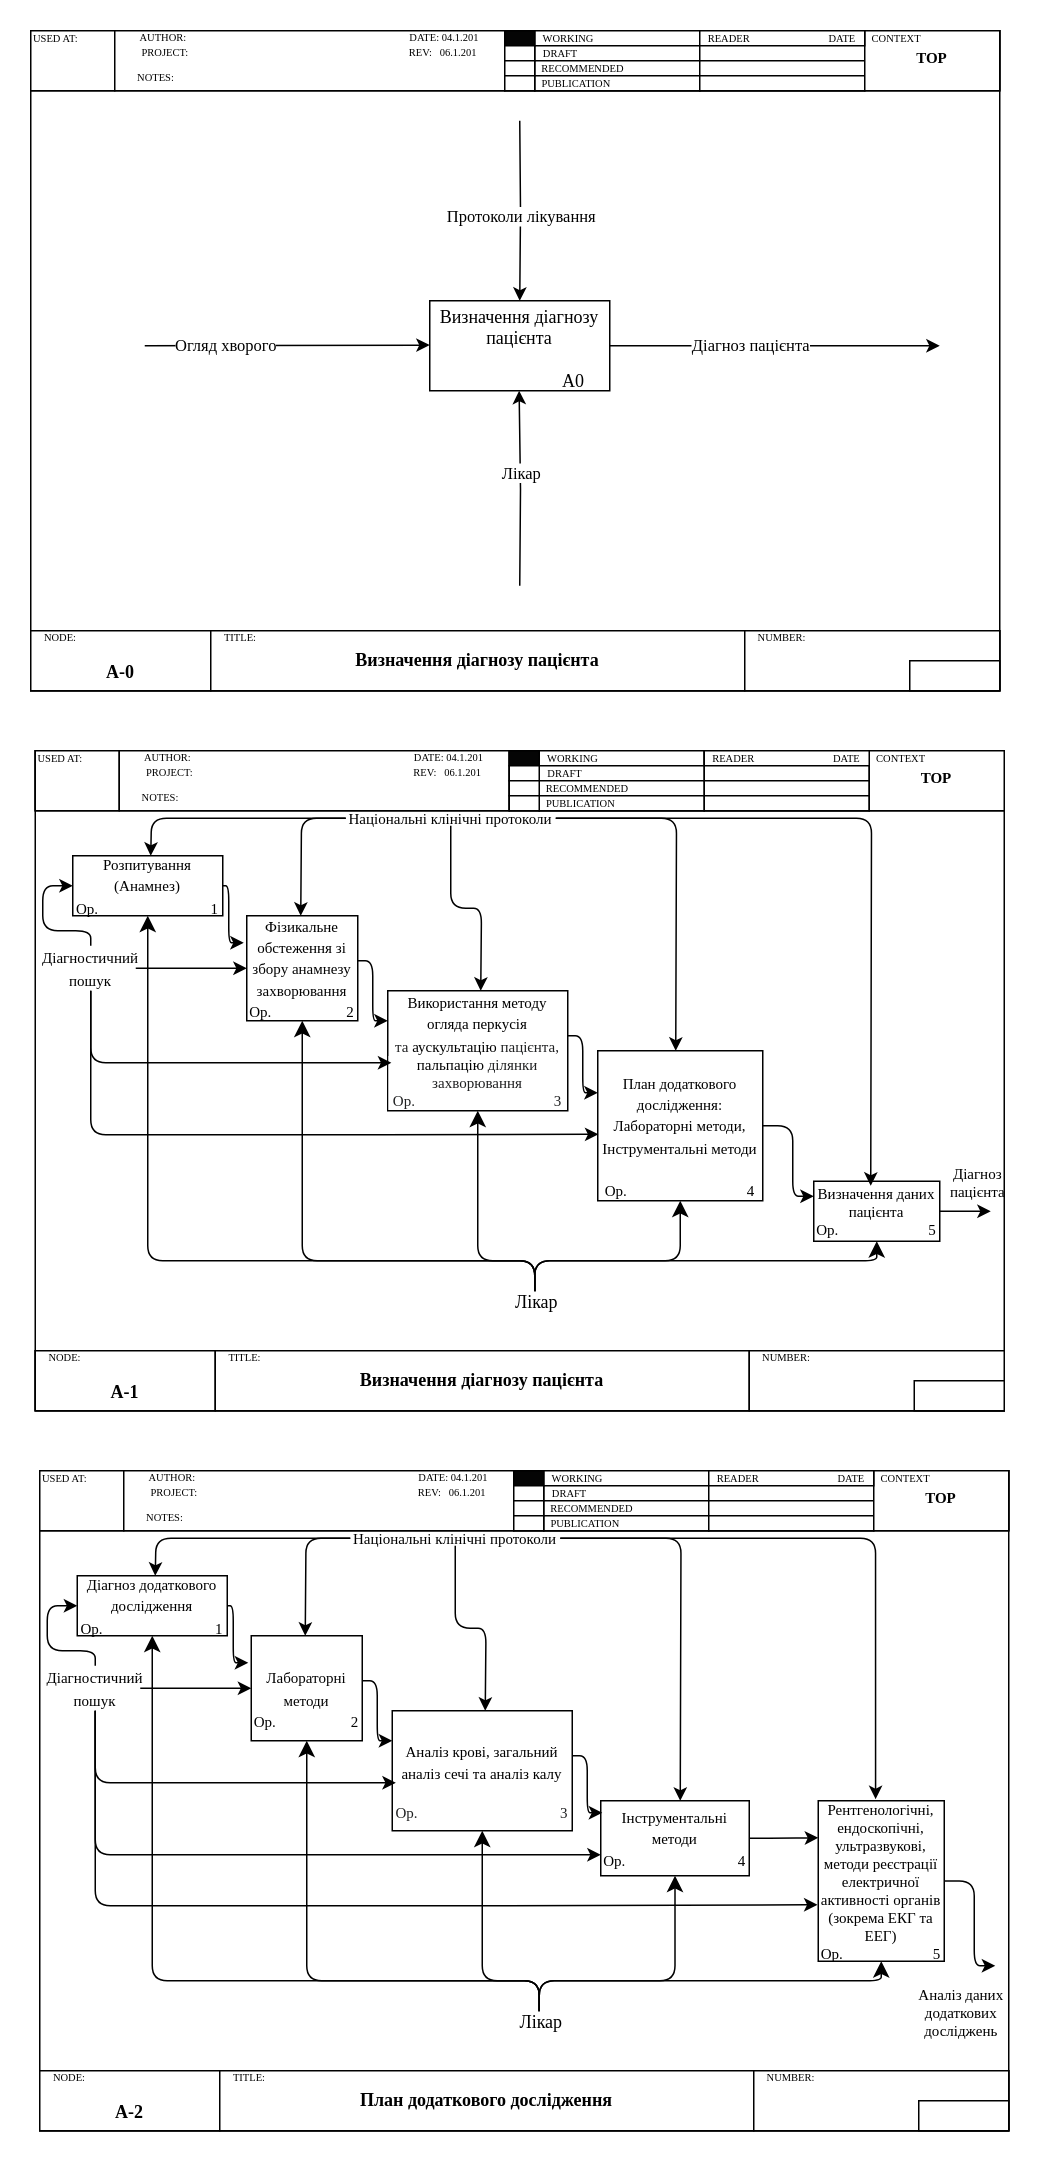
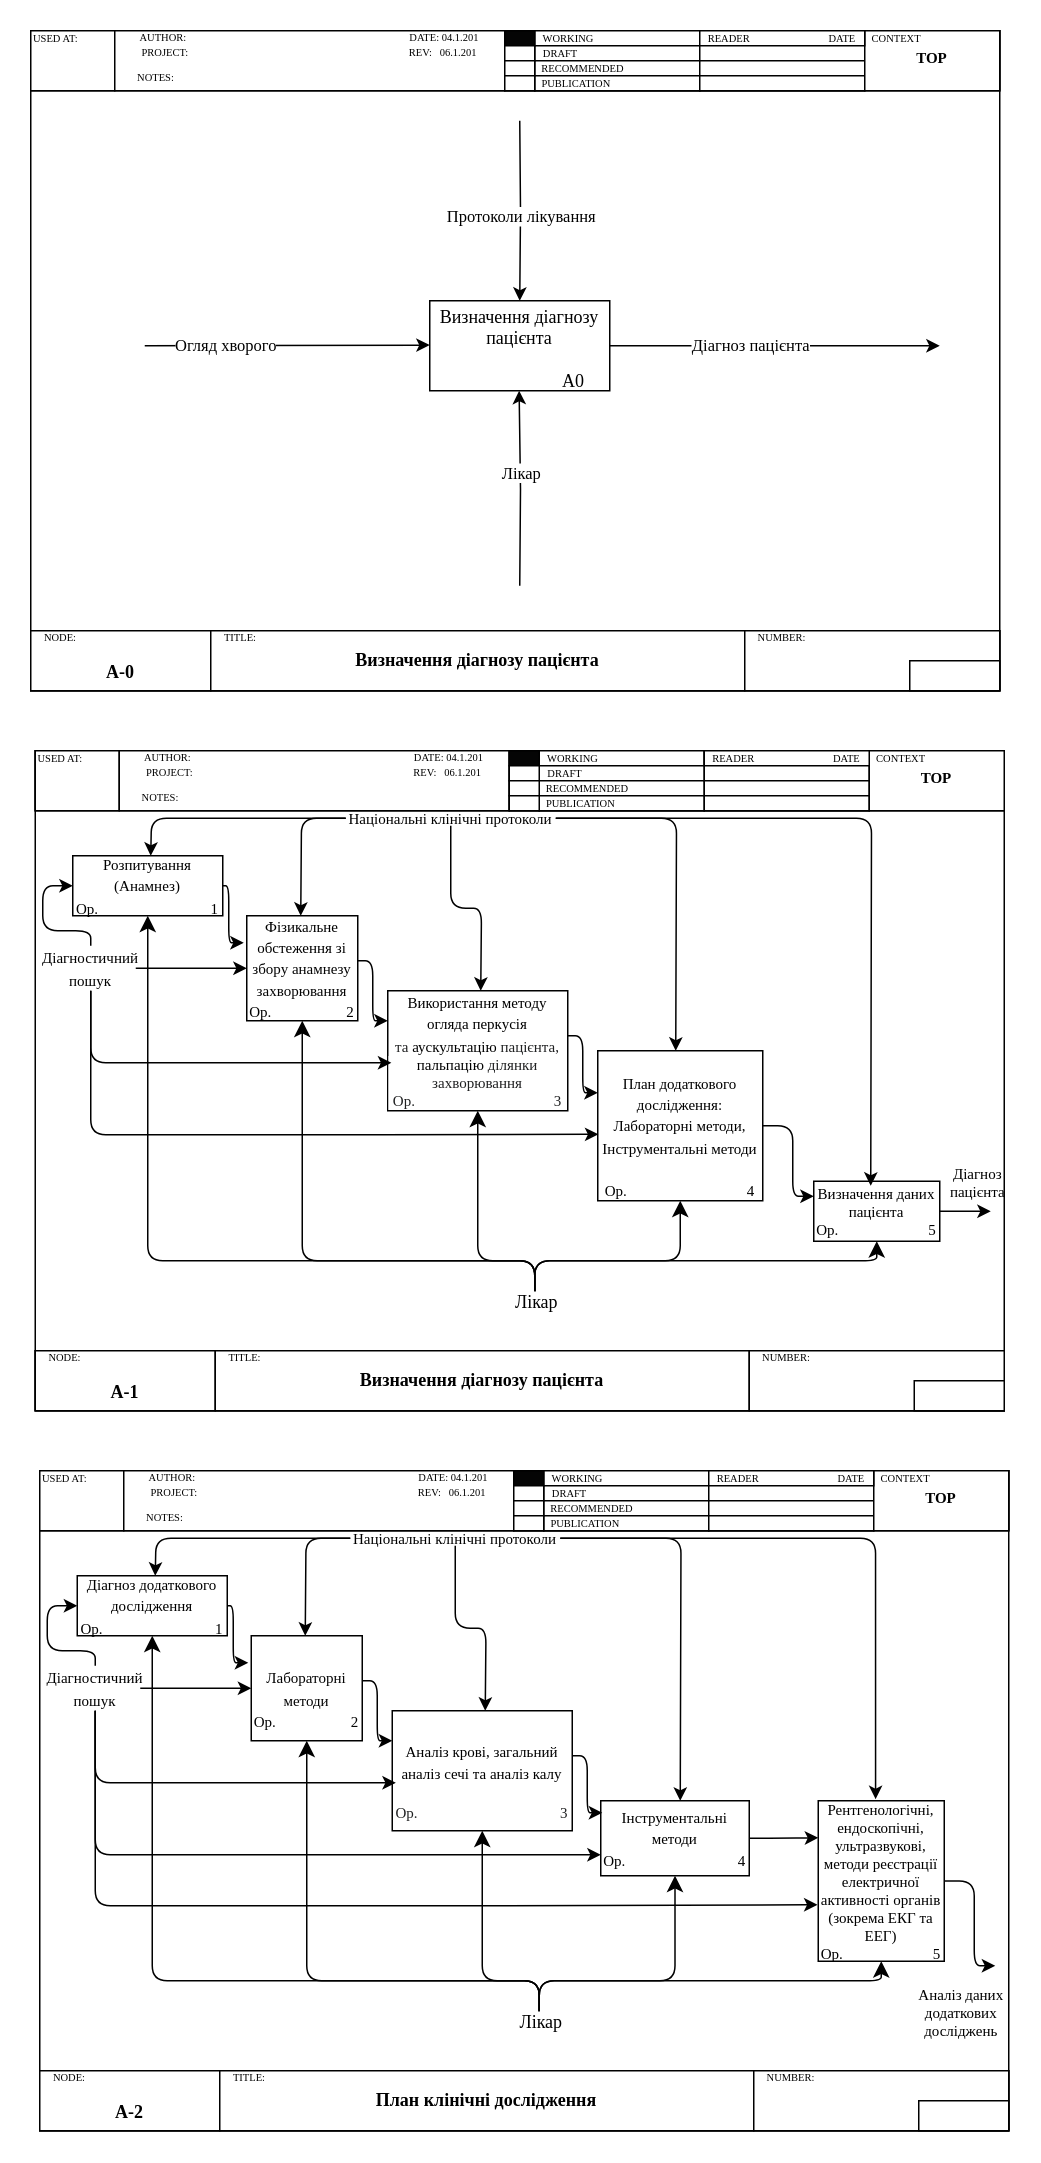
node "План додаткового дослідження": label "План додаткового дослідження" -> "План клінічні дослідження"
